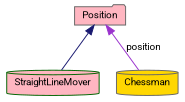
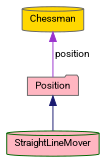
edge "Chessman" -> "Position": reversed
